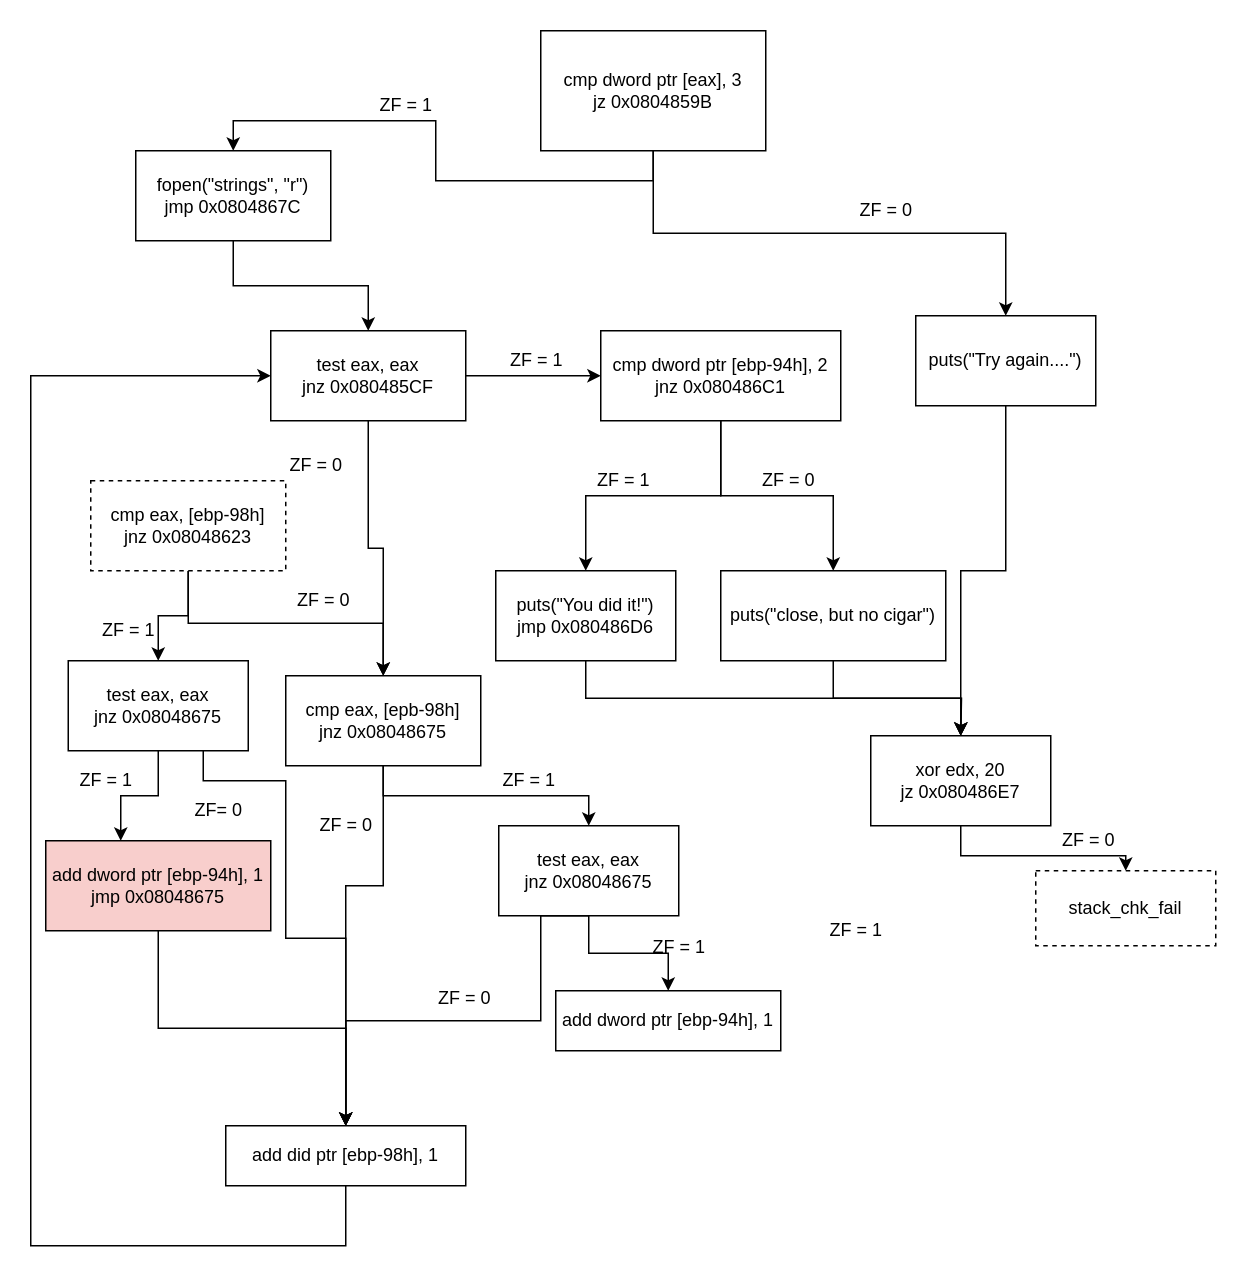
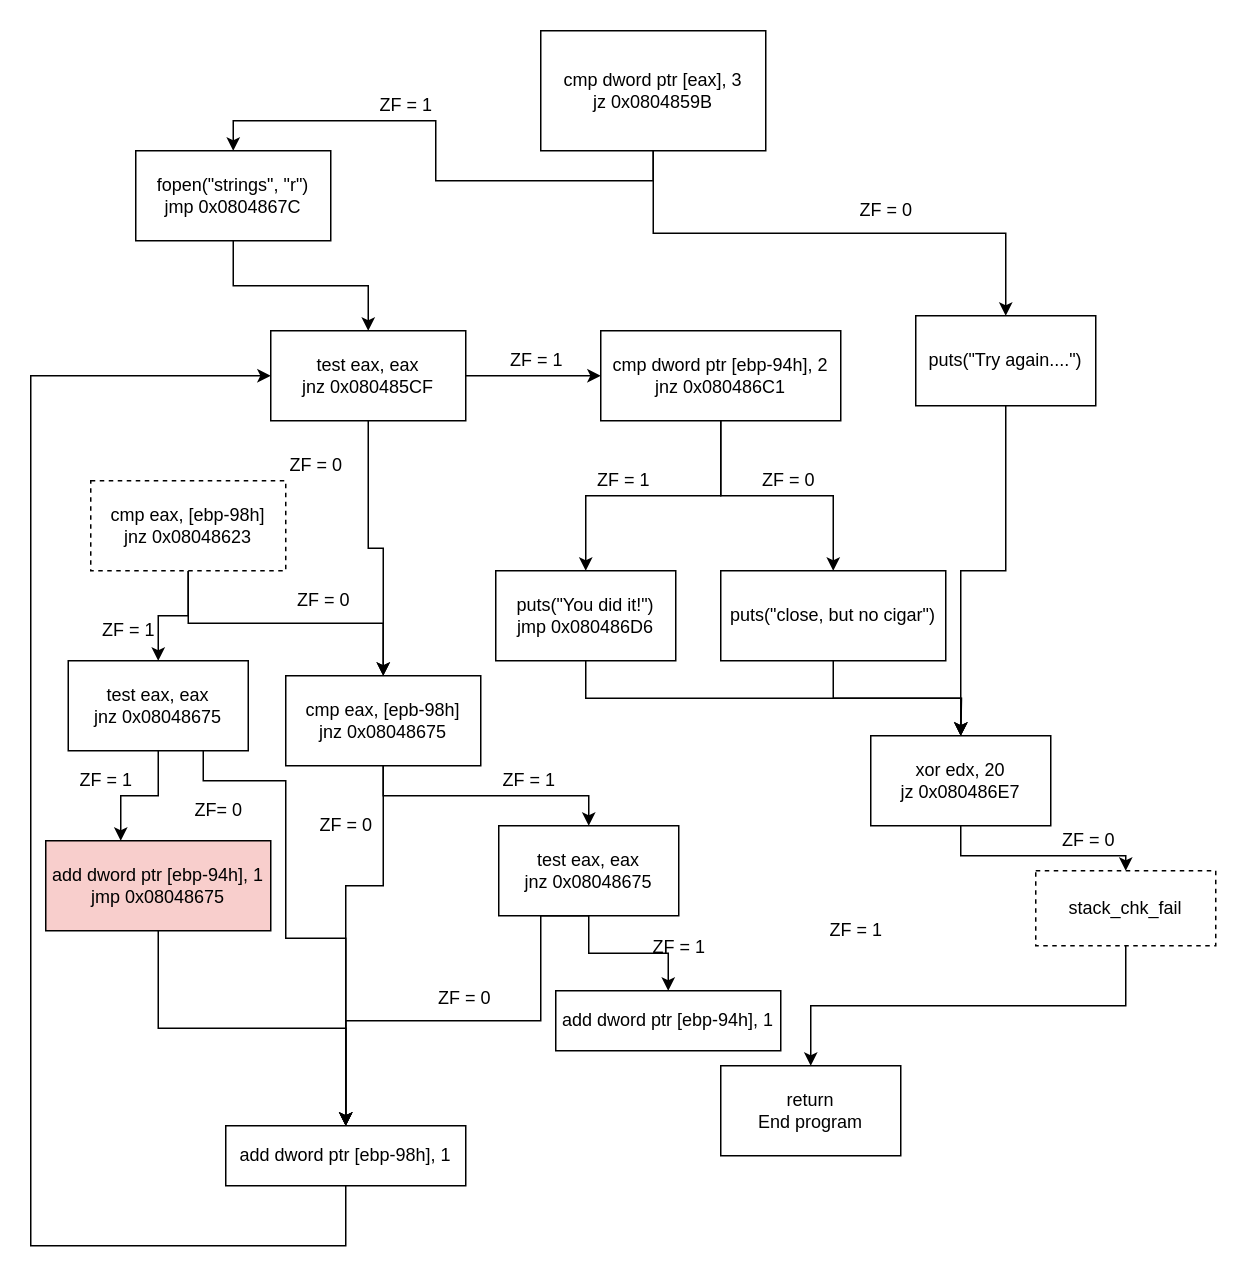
edge "stack_chk_fail" -> "return End program": added
node "return End program": added
node "add did ptr [ebp-98h], 1": label "add did ptr [ebp-98h], 1" -> "add dword ptr [ebp-98h], 1"
